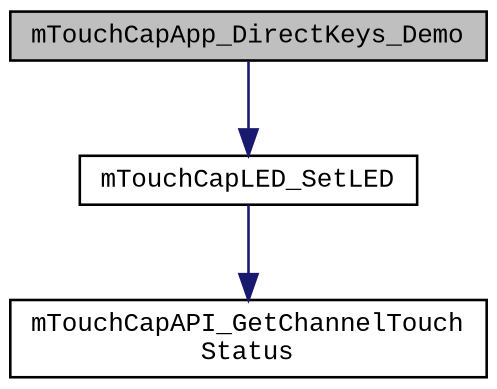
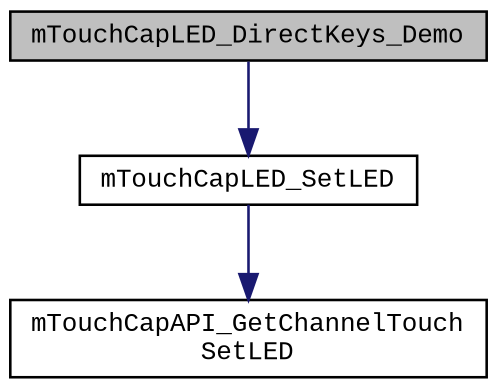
node "mTouchCapApp_DirectKeys_Demo": label "mTouchCapApp_DirectKeys_Demo" -> "mTouchCapLED_DirectKeys_Demo"
node "mTouchCapAPI_GetChannelTouch Status": label "mTouchCapAPI_GetChannelTouch Status" -> "mTouchCapAPI_GetChannelTouch SetLED"
